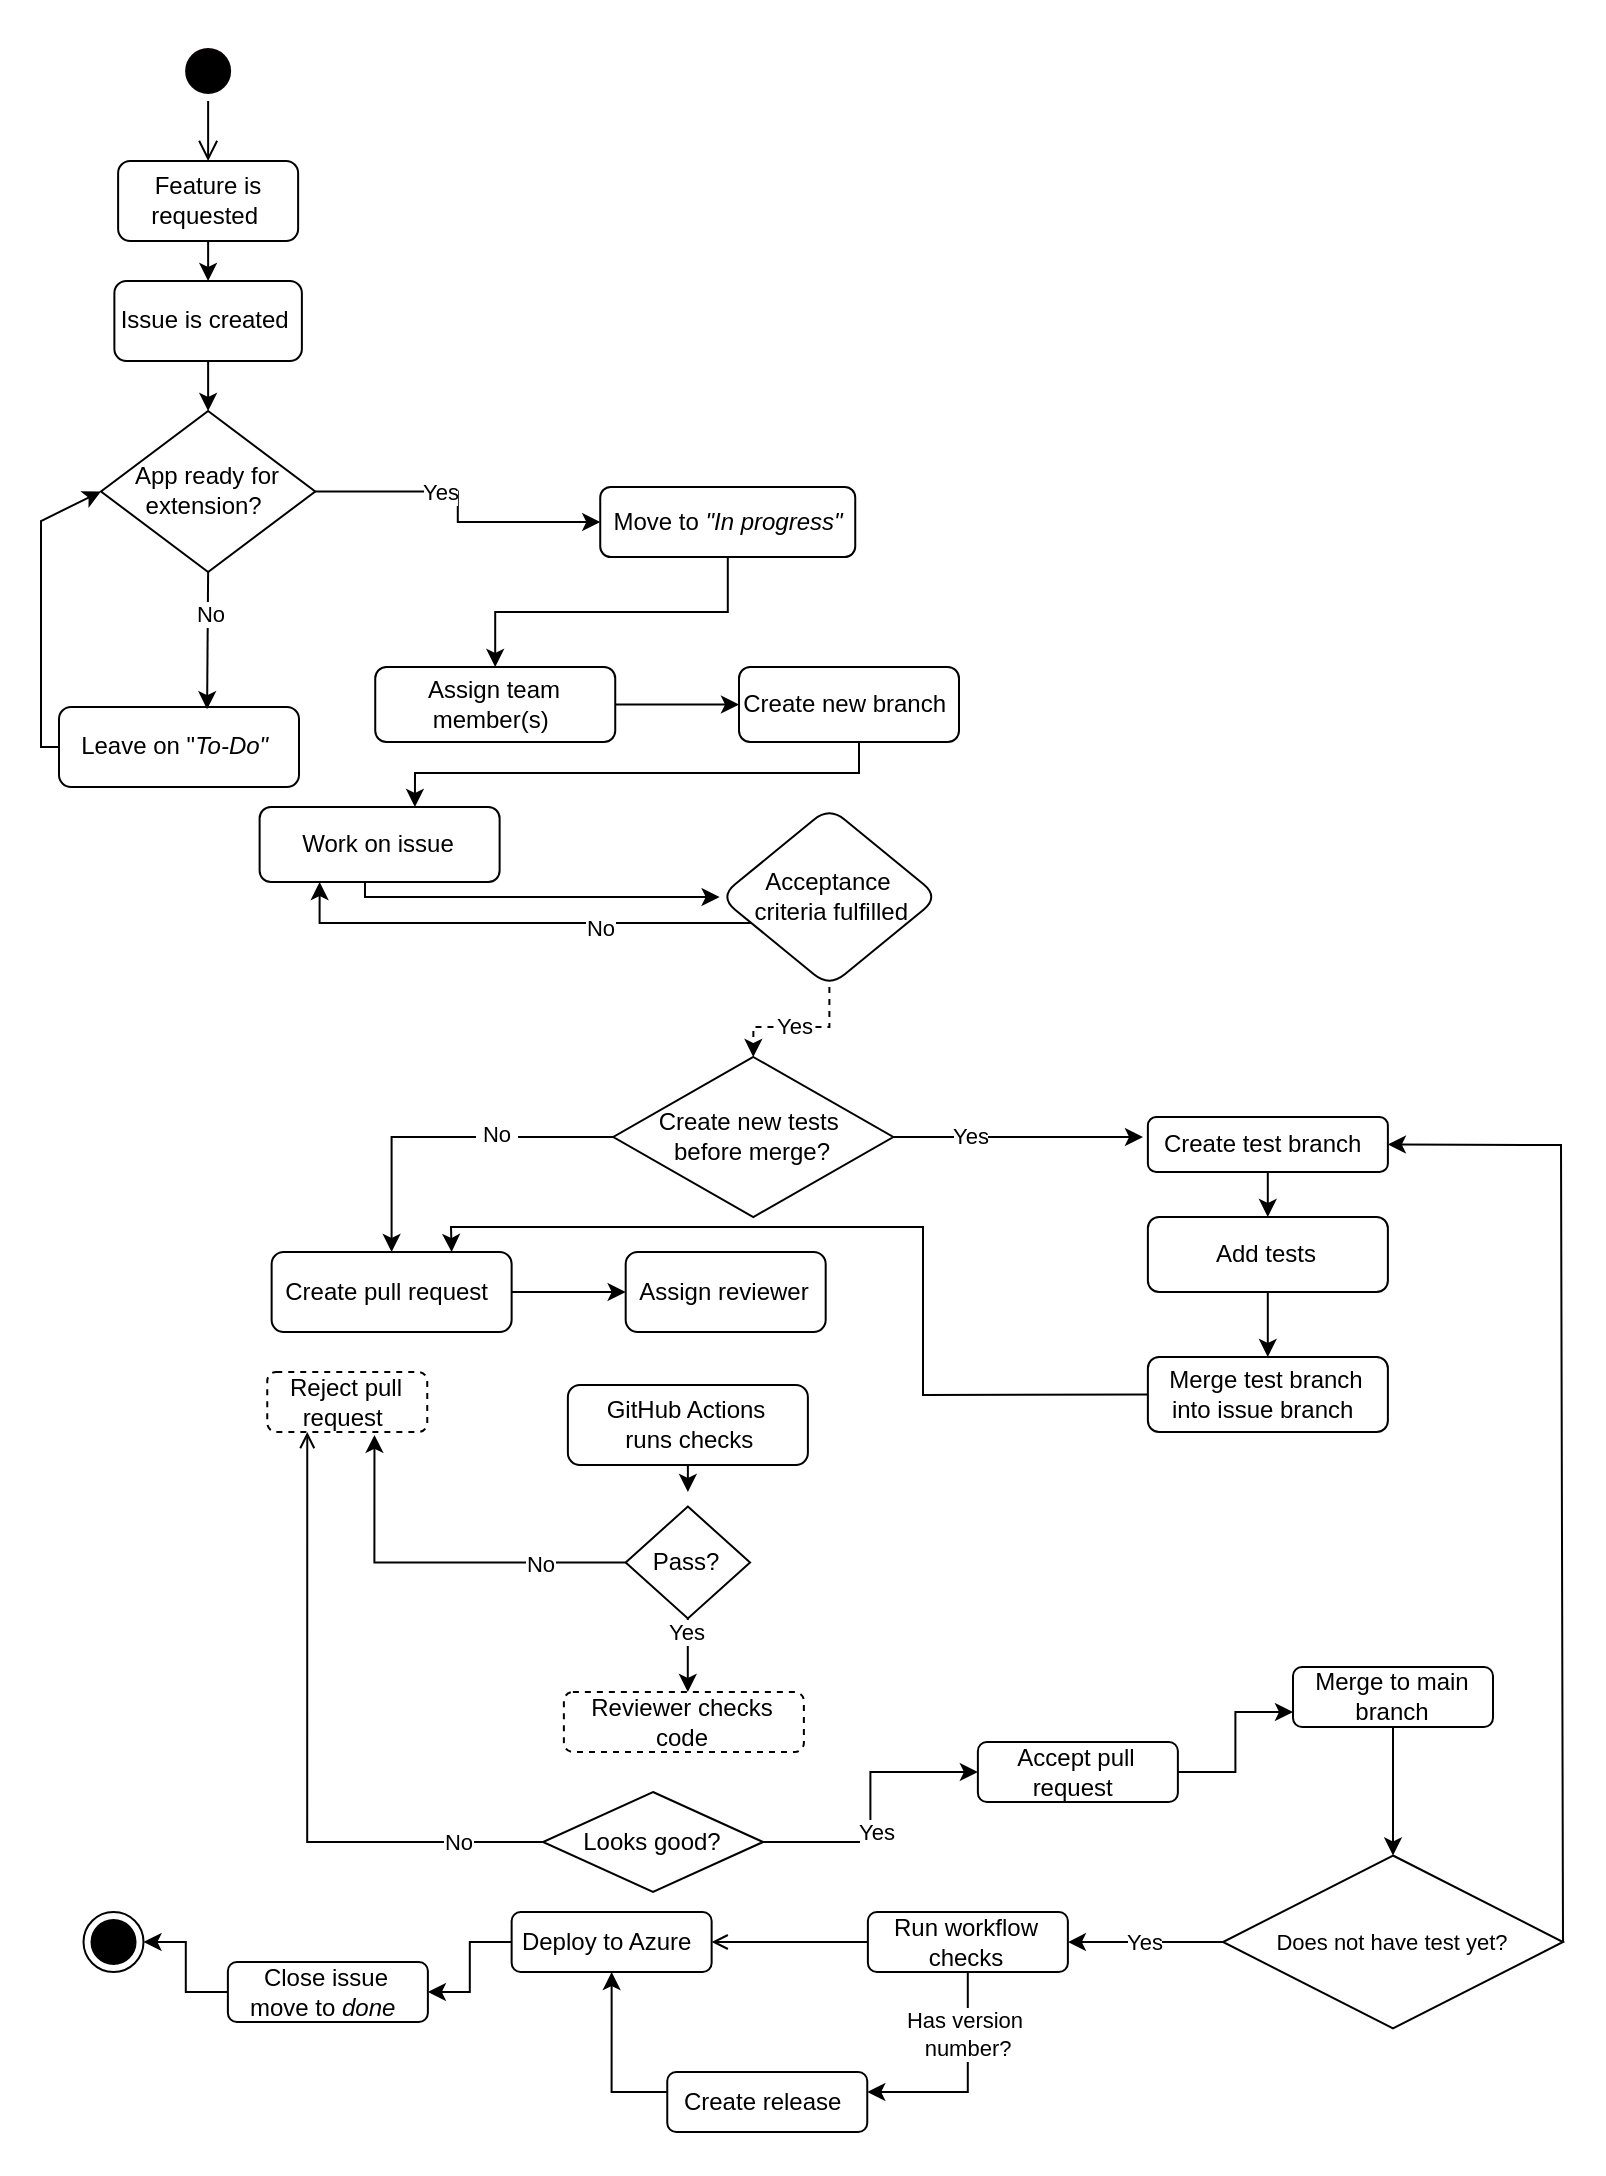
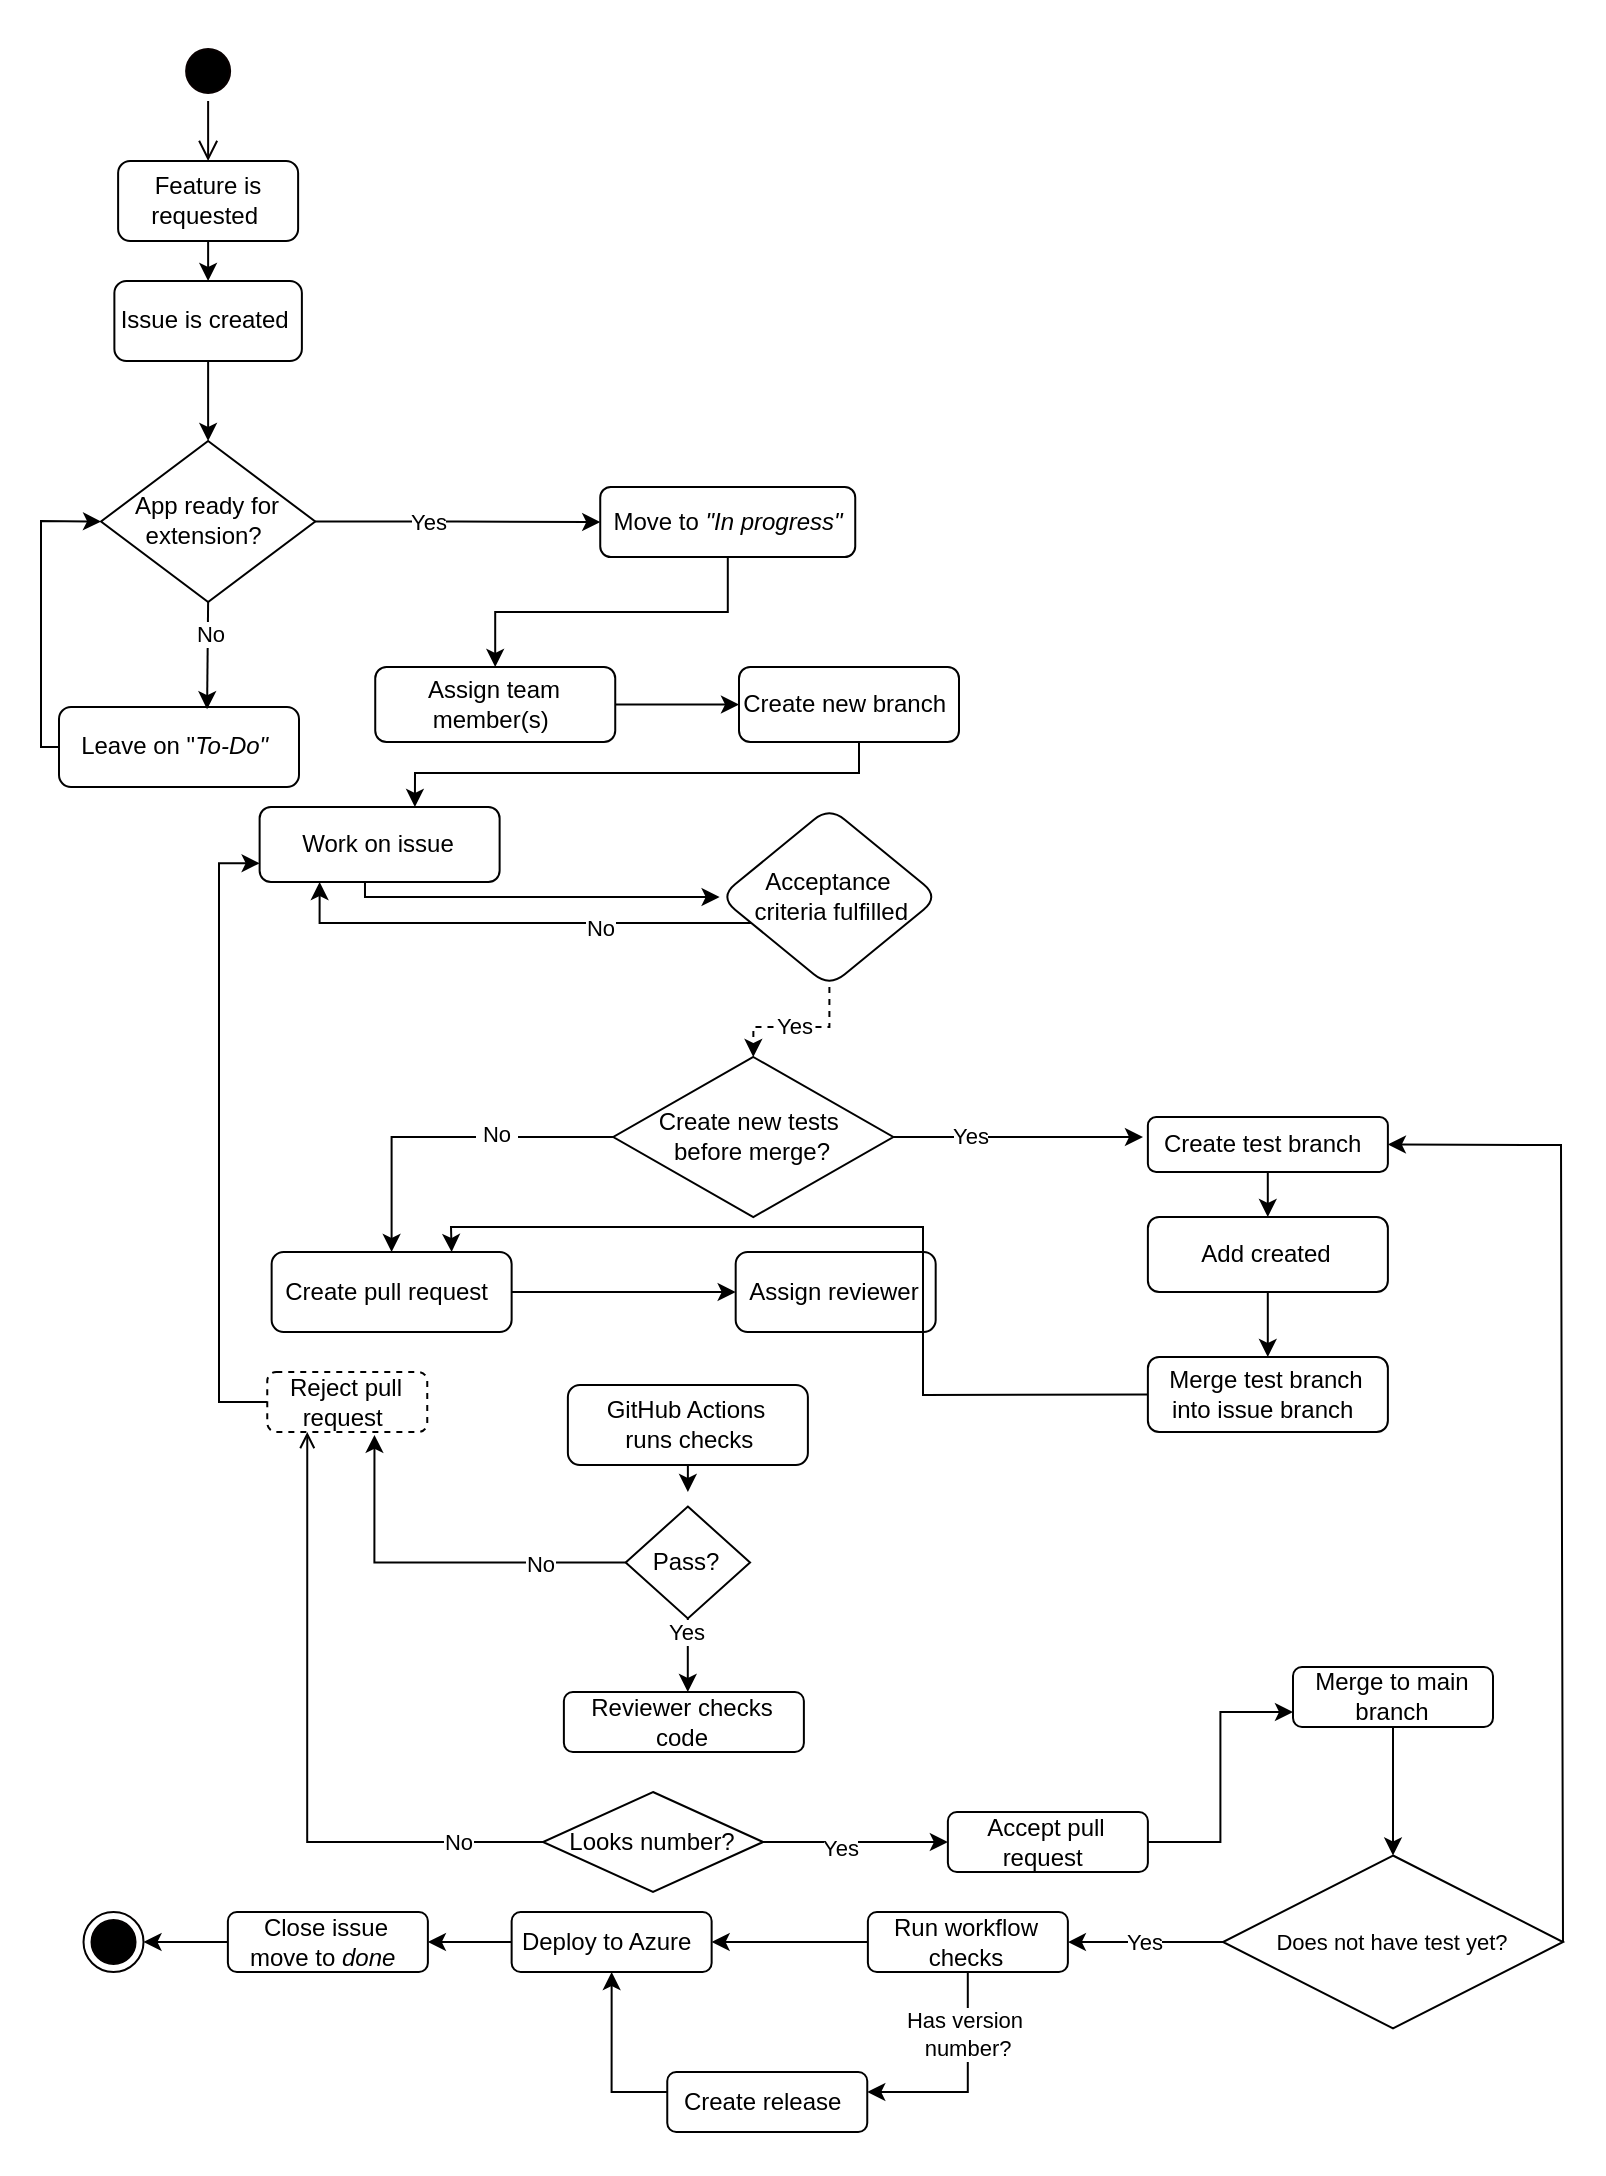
node "App ready for extension?": moved (208, 492) -> (208, 522)
edge "Reject pull request" -> "Work on issue": added
node "Add tests": label "Add tests" -> "Add created"
node "Assign reviewer": moved (726, 1292) -> (836, 1292)
node "Reviewer checks code": style dashed -> solid
node "Accept pull request": moved (1078, 1772) -> (1048, 1842)
node "Looks good?": label "Looks good?" -> "Looks number?"
edge "Run workflow checks" -> "Deploy to Azure": arrowhead open -> classic
node "Close issue move to done": moved (328, 1992) -> (328, 1942)
